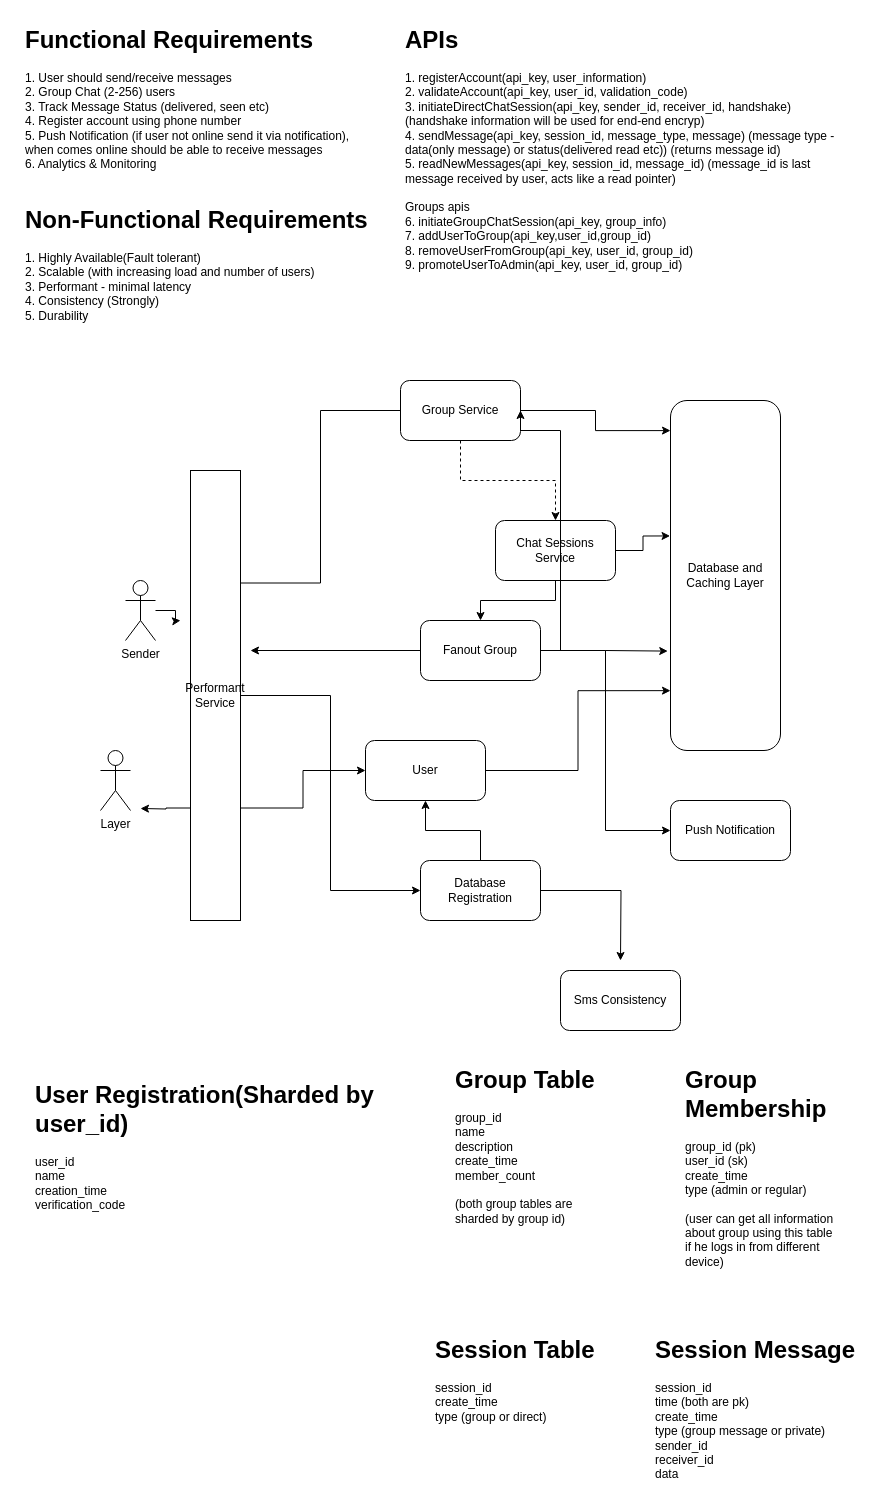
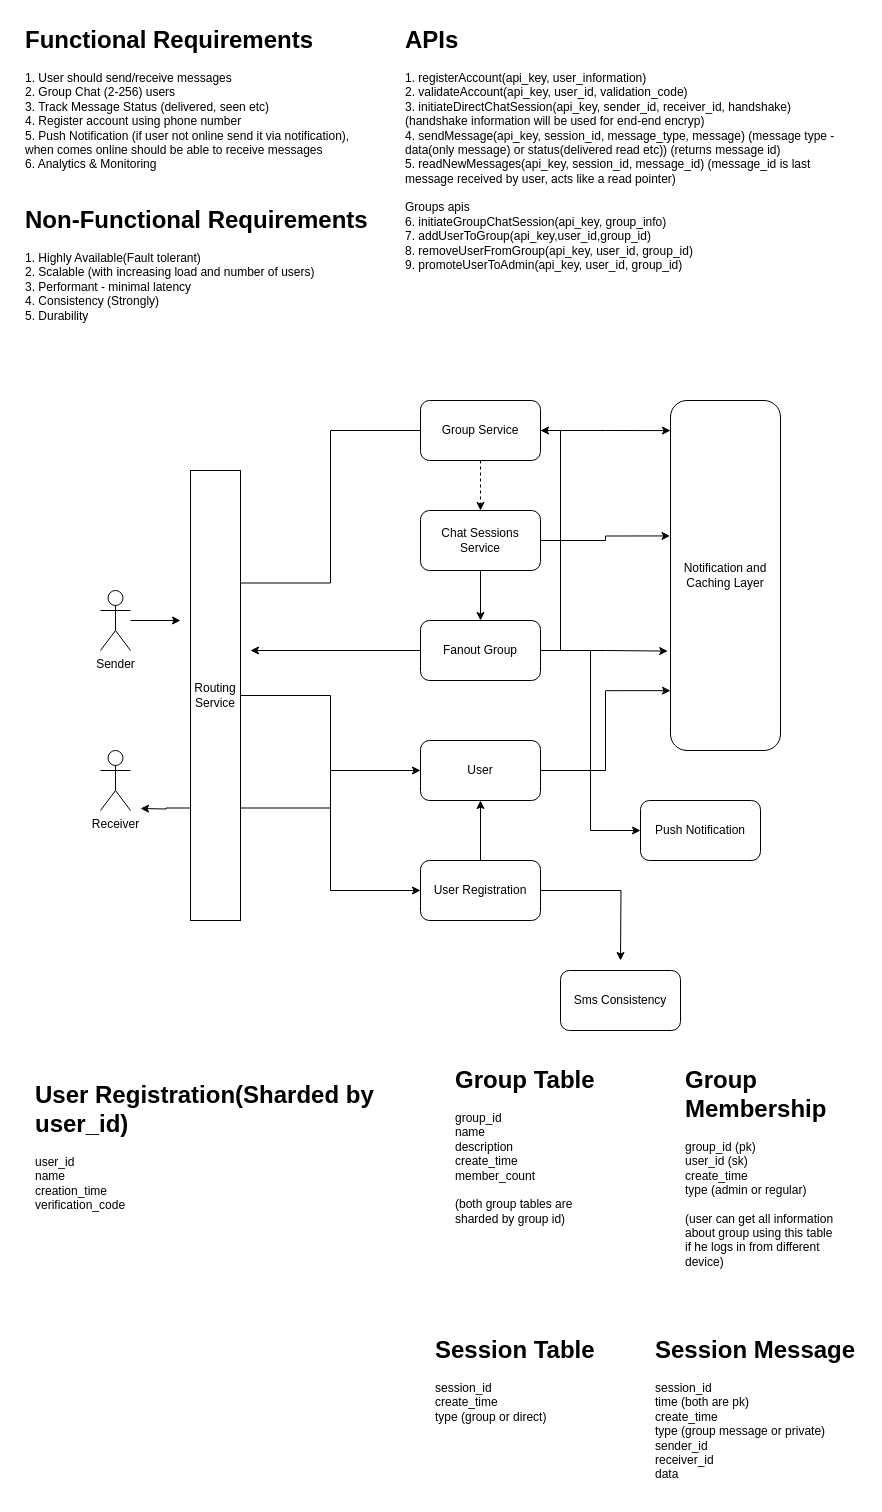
node "Group Service": moved (461, 411) -> (481, 431)
node "Chat Sessions Service": moved (556, 551) -> (481, 541)
node "Database and Caching Layer": label "Database and Caching Layer" -> "Notification and Caching Layer"
node "Sender": moved (141, 611) -> (116, 621)
node "Performant Service": label "Performant Service" -> "Routing Service"
node "User": moved (426, 771) -> (481, 771)
node "Layer": label "Layer" -> "Receiver"
node "Push Notification": moved (731, 831) -> (701, 831)
node "Database Registration": label "Database Registration" -> "User Registration"
